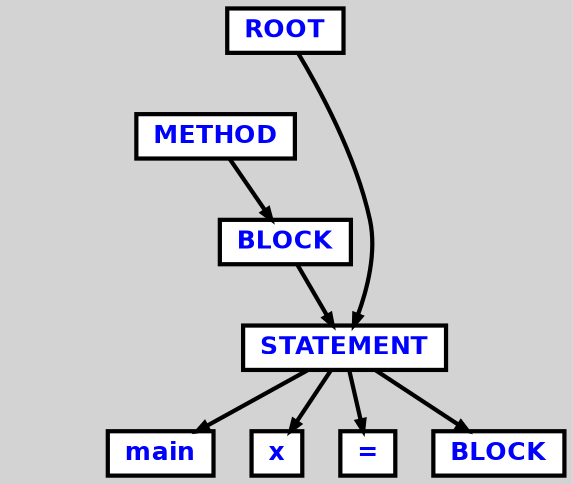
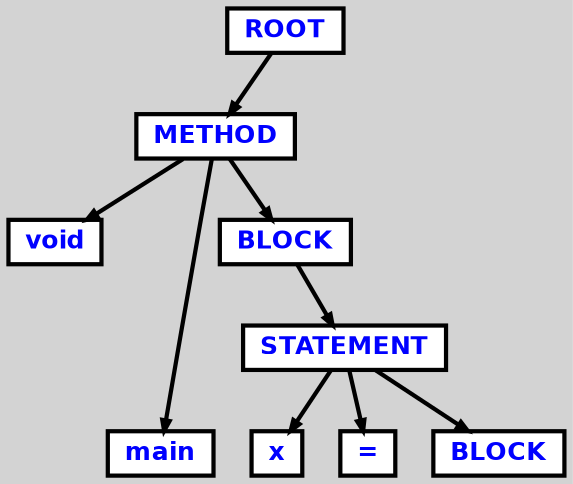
edge "ROOT" -> "STATEMENT": now "ROOT" -> "METHOD"
node "void": added
edge "STATEMENT" -> "main": now "METHOD" -> "main"
